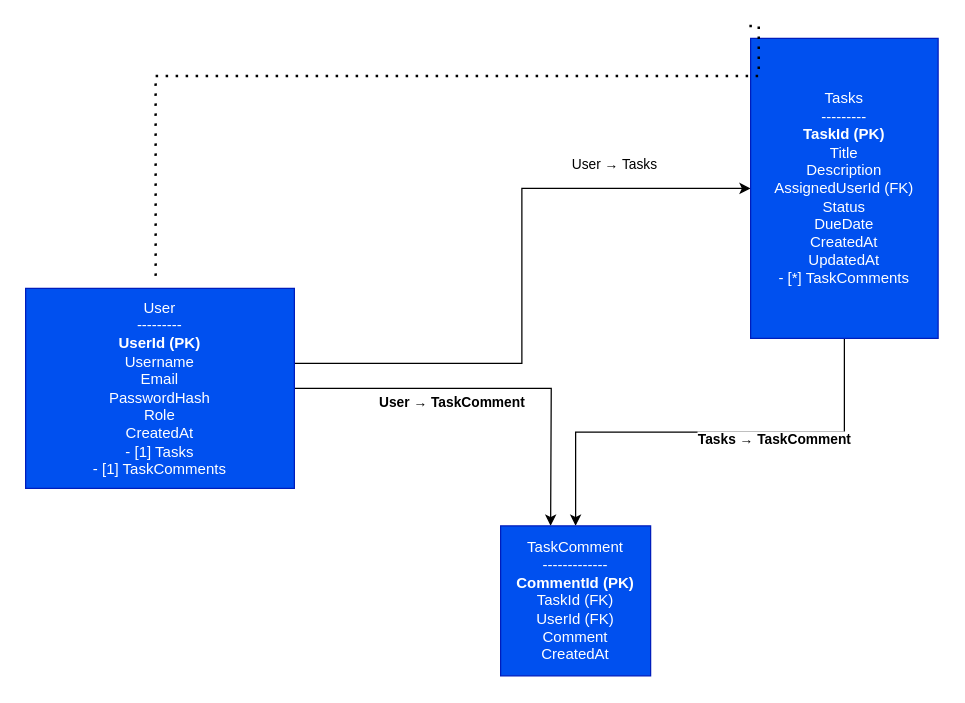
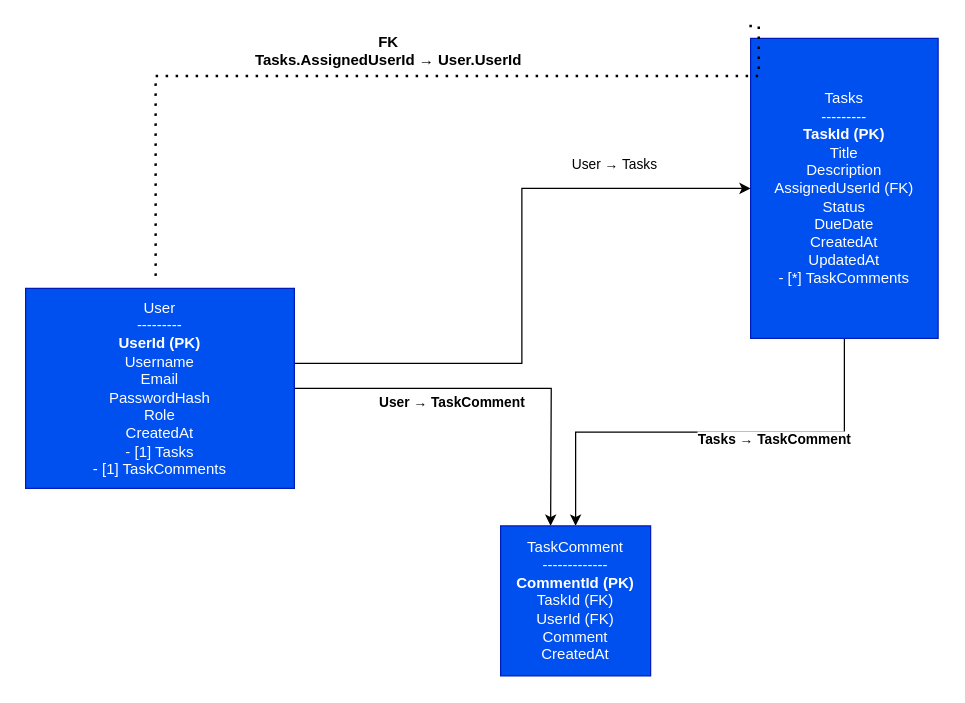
node "FK Tasks.AssignedUserId → User.UserId": added
